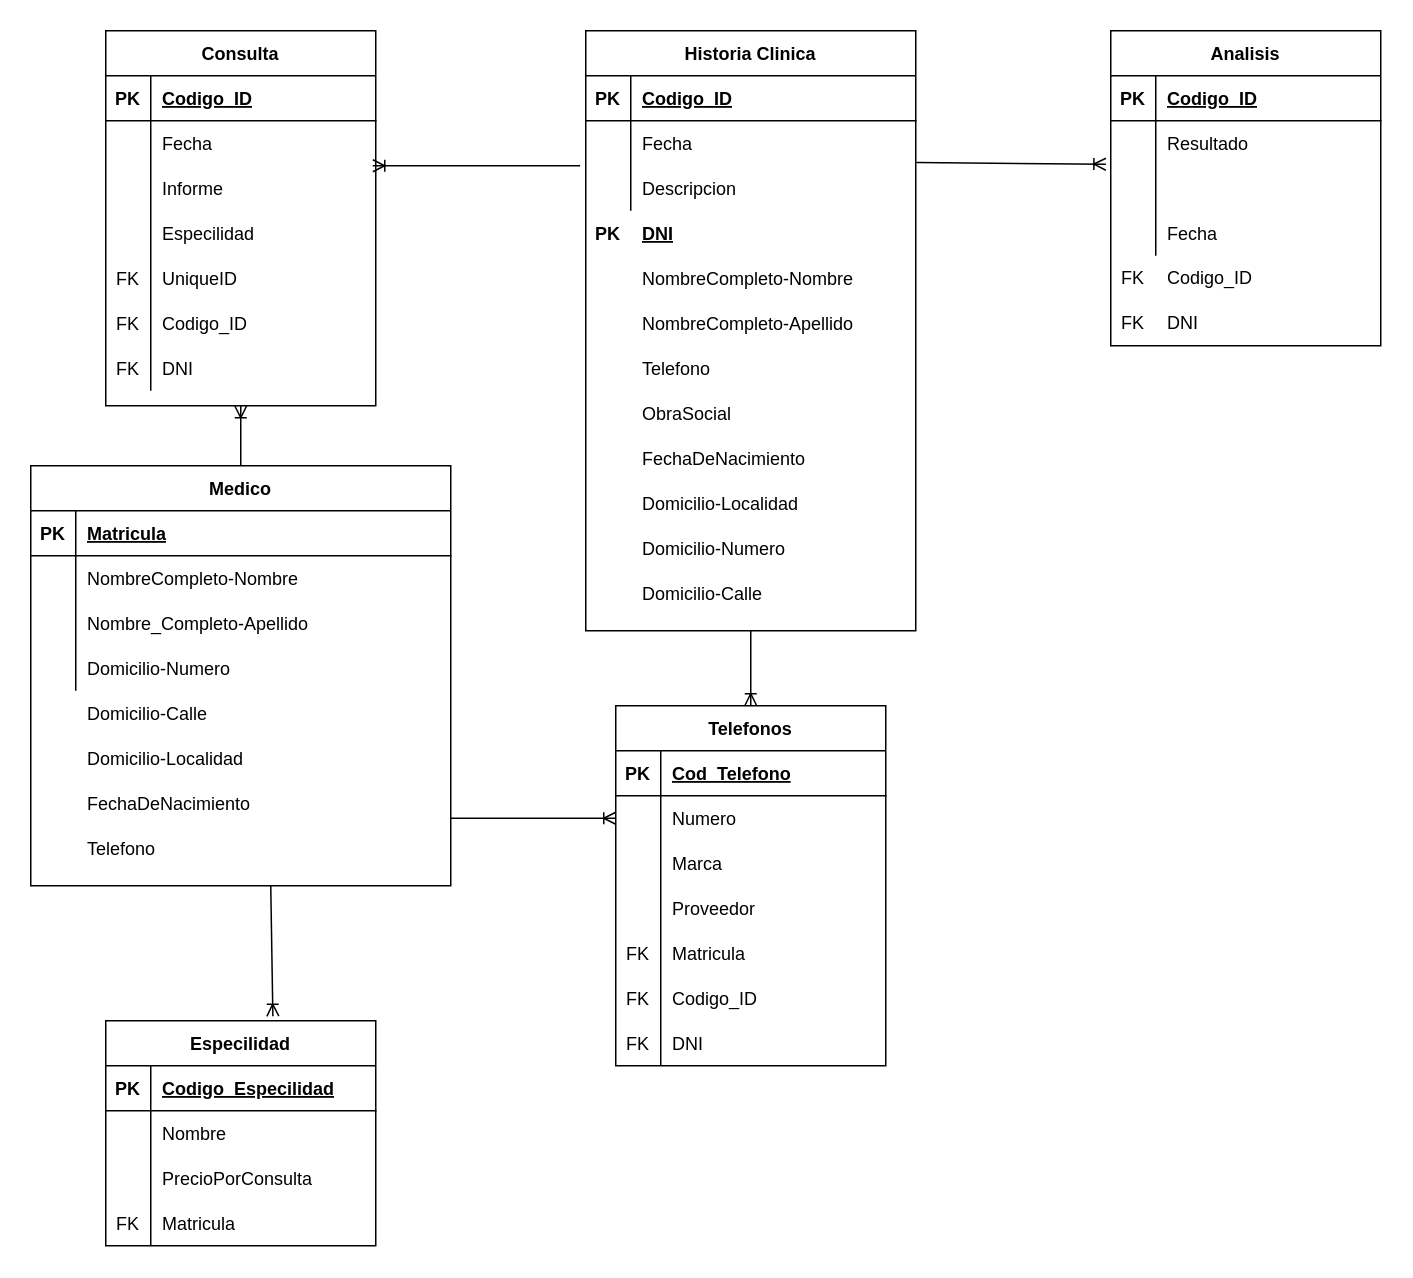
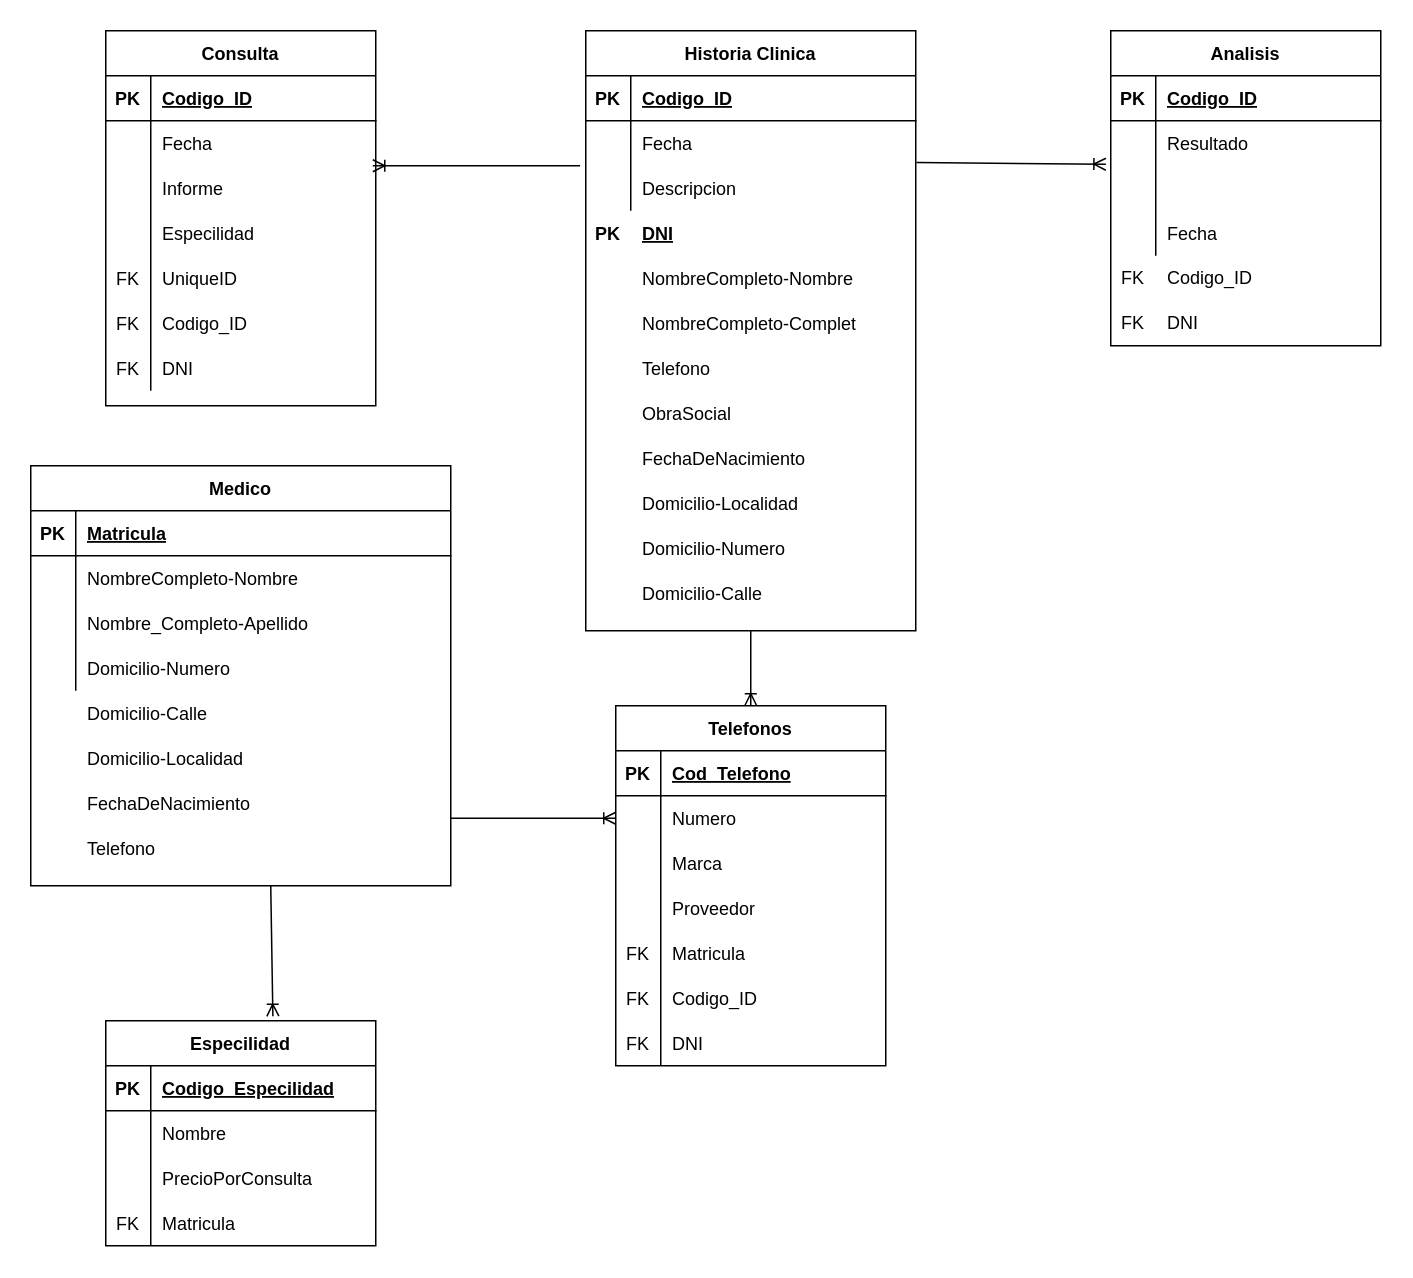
node "NombreCompleto-Apellido": label "NombreCompleto-Apellido" -> "NombreCompleto-Completo"
edge "Medico" -> "Consulta": removed
